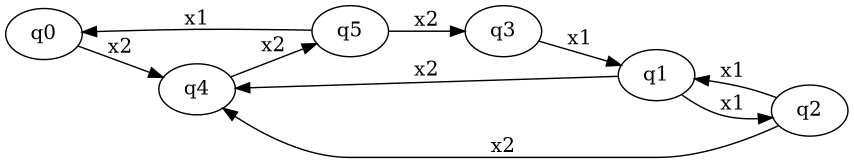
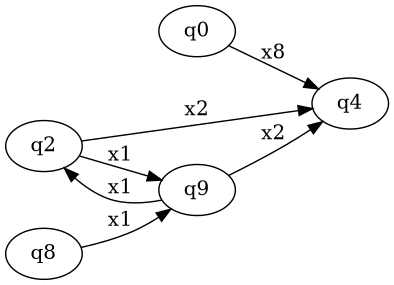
node "q5": removed
node "q3": label "q3" -> "q8"
edge "q0" -> "q4": label "x2" -> "x8"
node "q1": label "q1" -> "q9"
